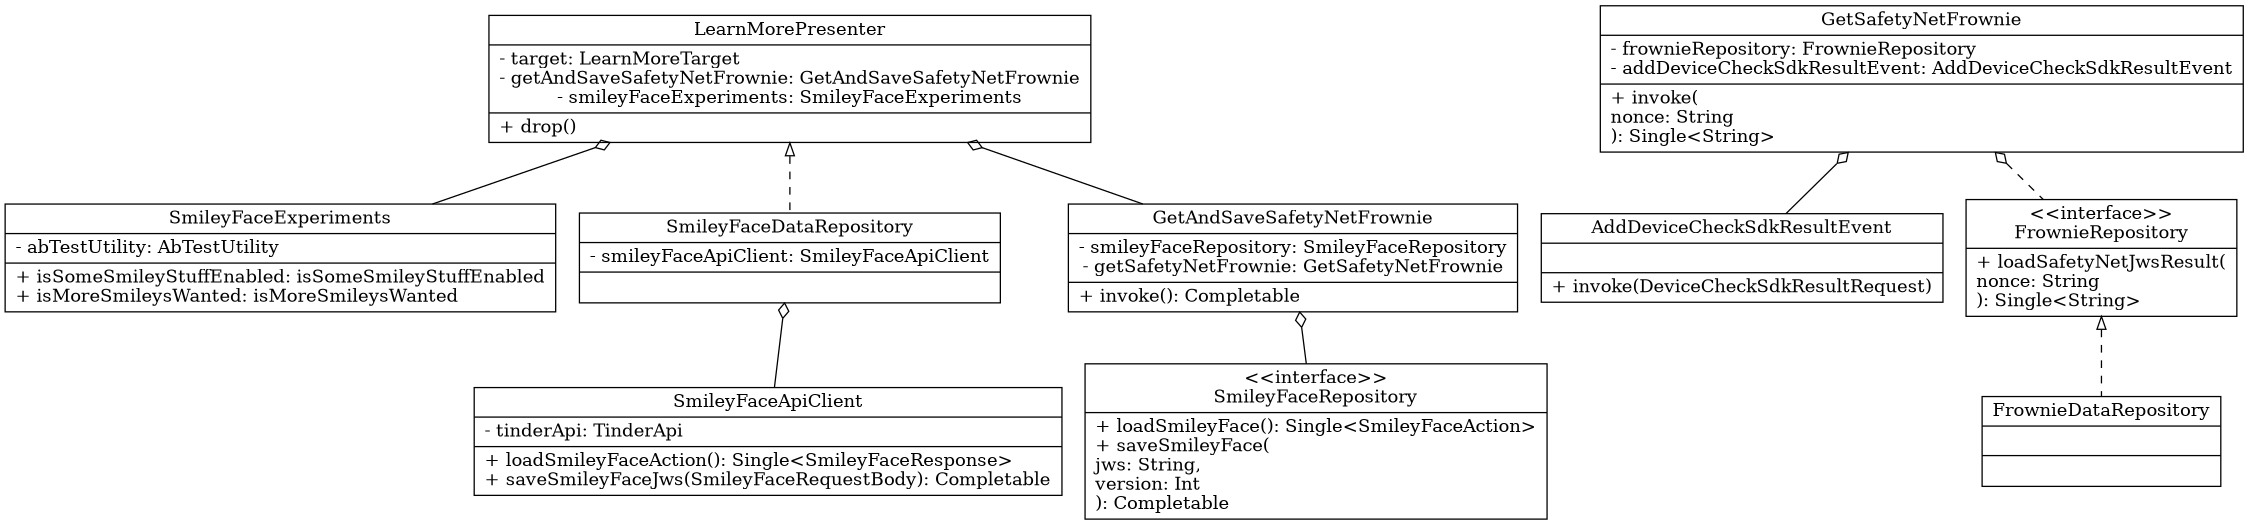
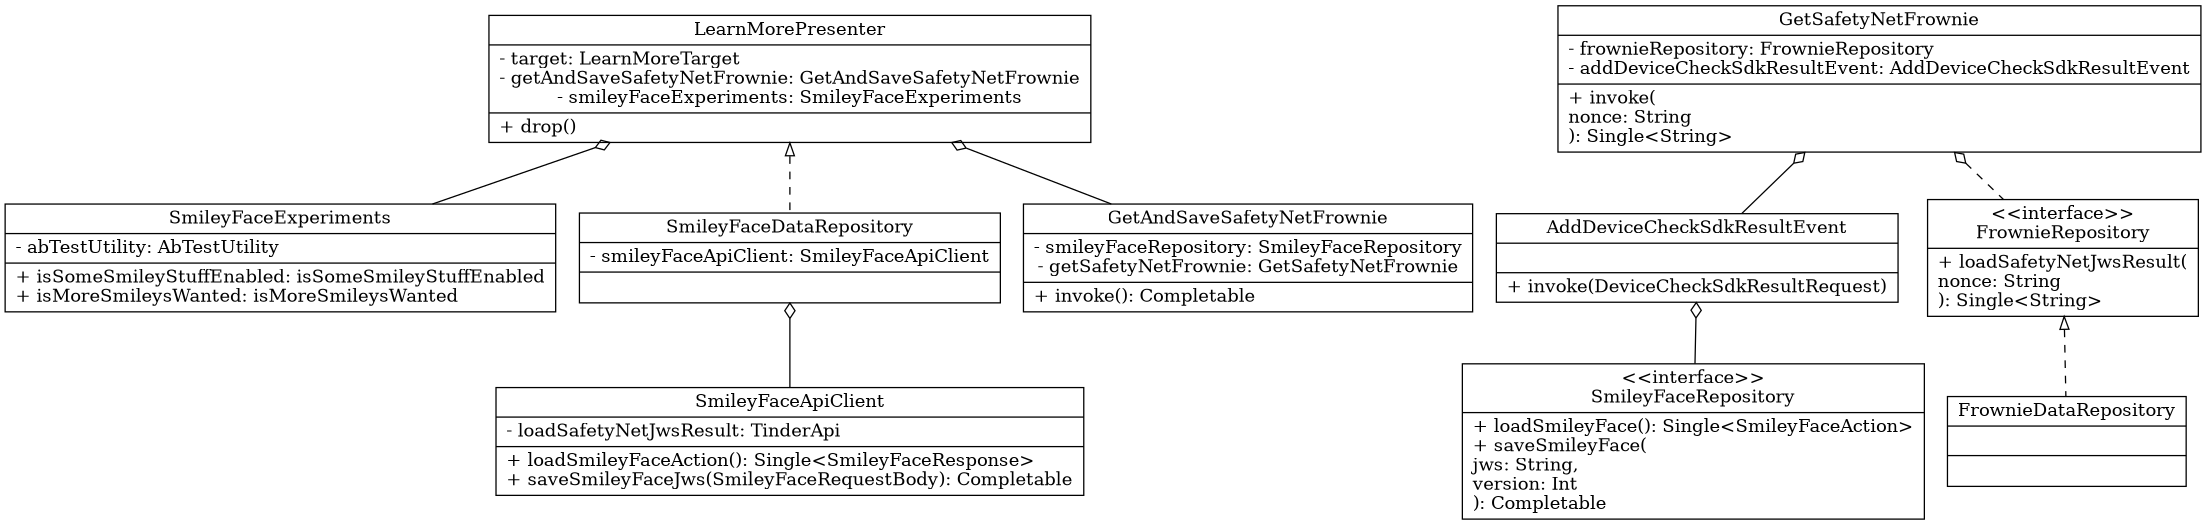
edge "SmileyFaceRepository" -> "GetAndSaveSafetyNetFrownie": now "SmileyFaceRepository" -> "AddDeviceCheckSdkResultEvent"
node "SmileyFaceApiClient": text "- tinderApi: TinderApi" -> "- loadSafetyNetJwsResult: TinderApi"
